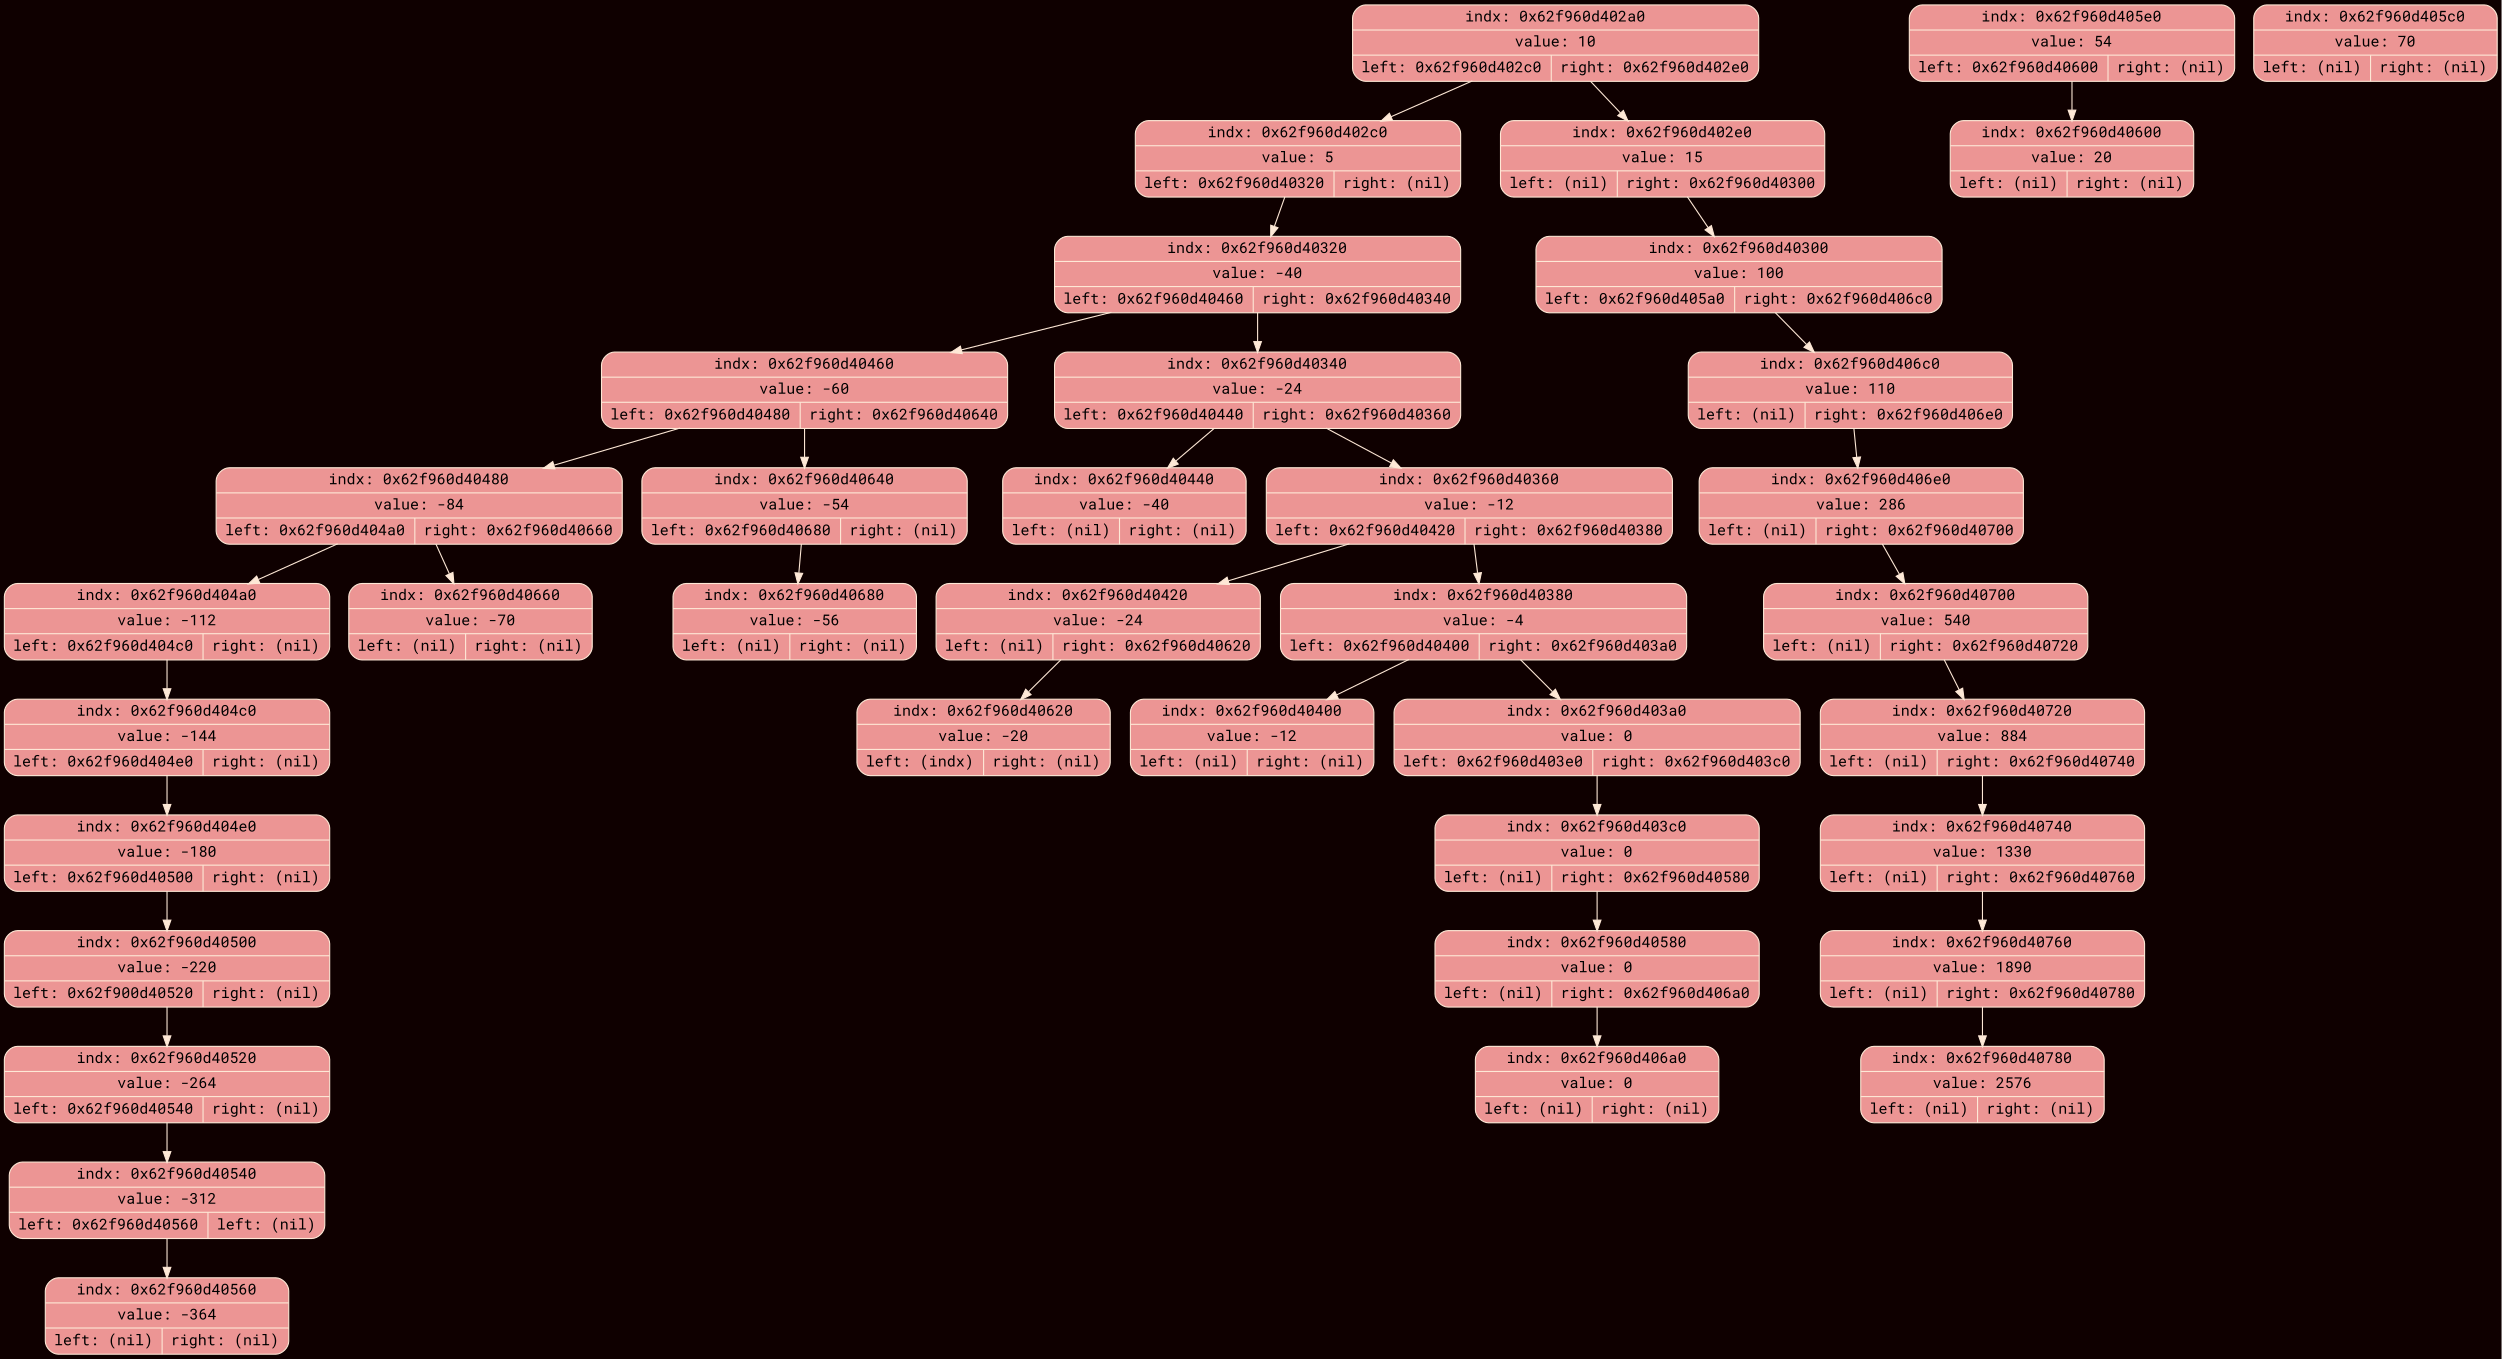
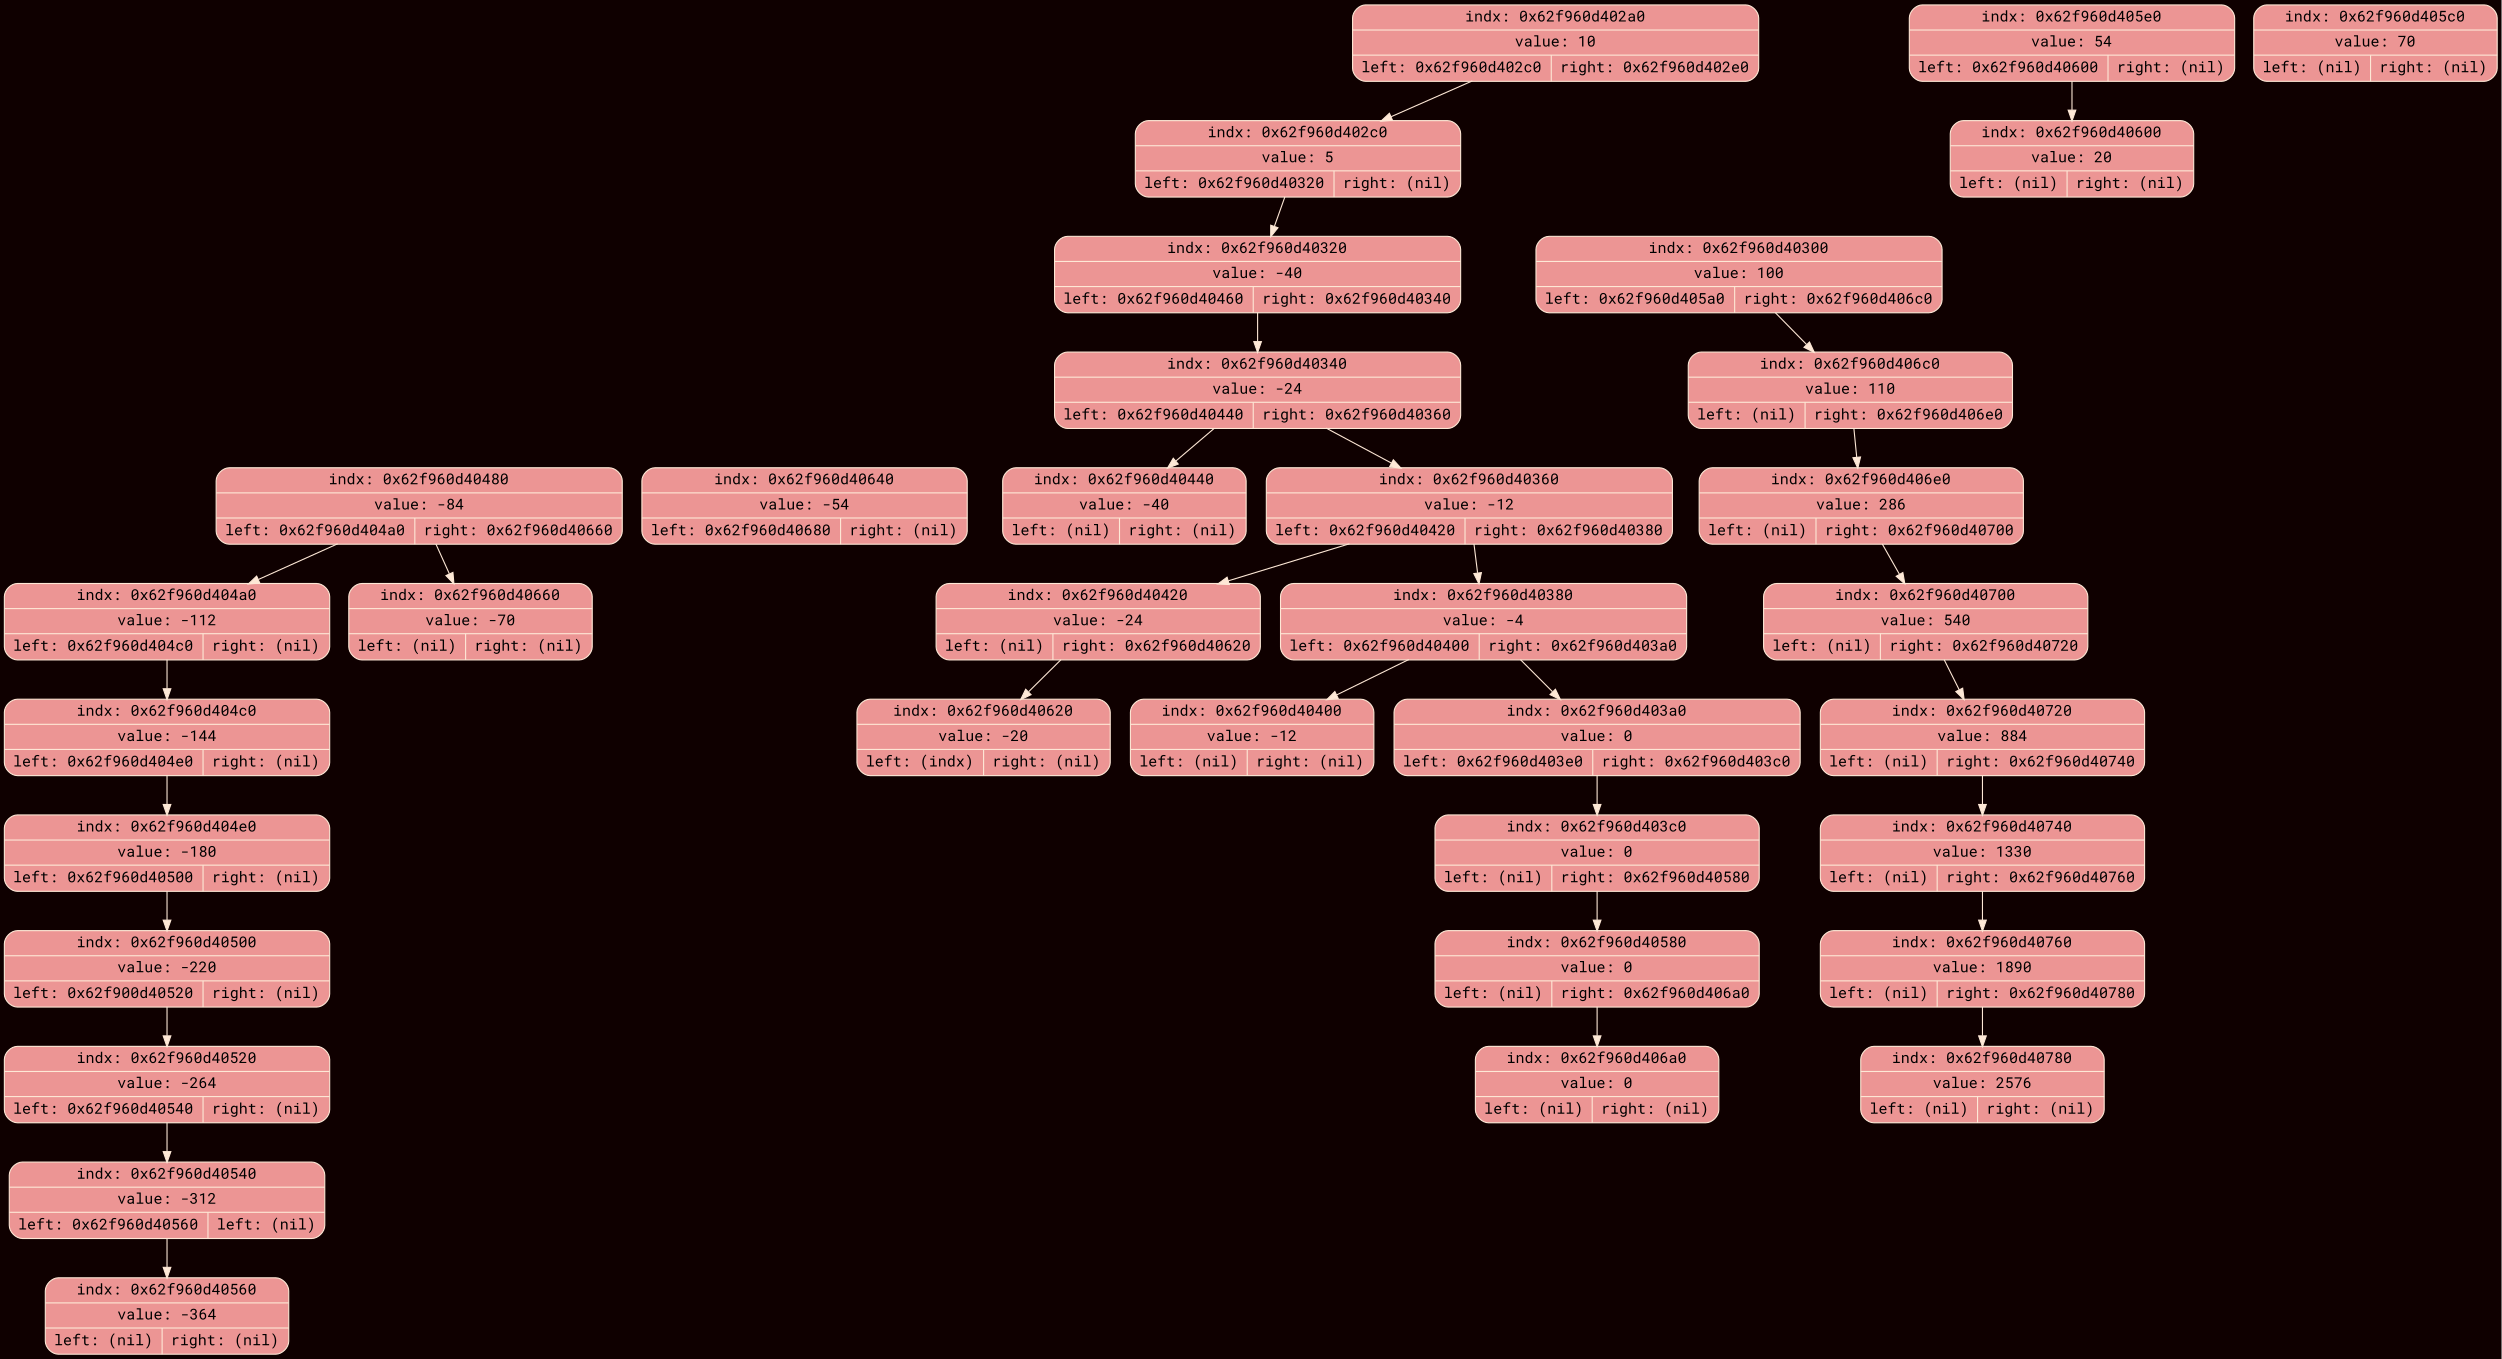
node "indx: 0x62f960d402e0": removed
node "indx: 0x62f960d40460": removed
node "indx: 0x62f960d40680": removed
